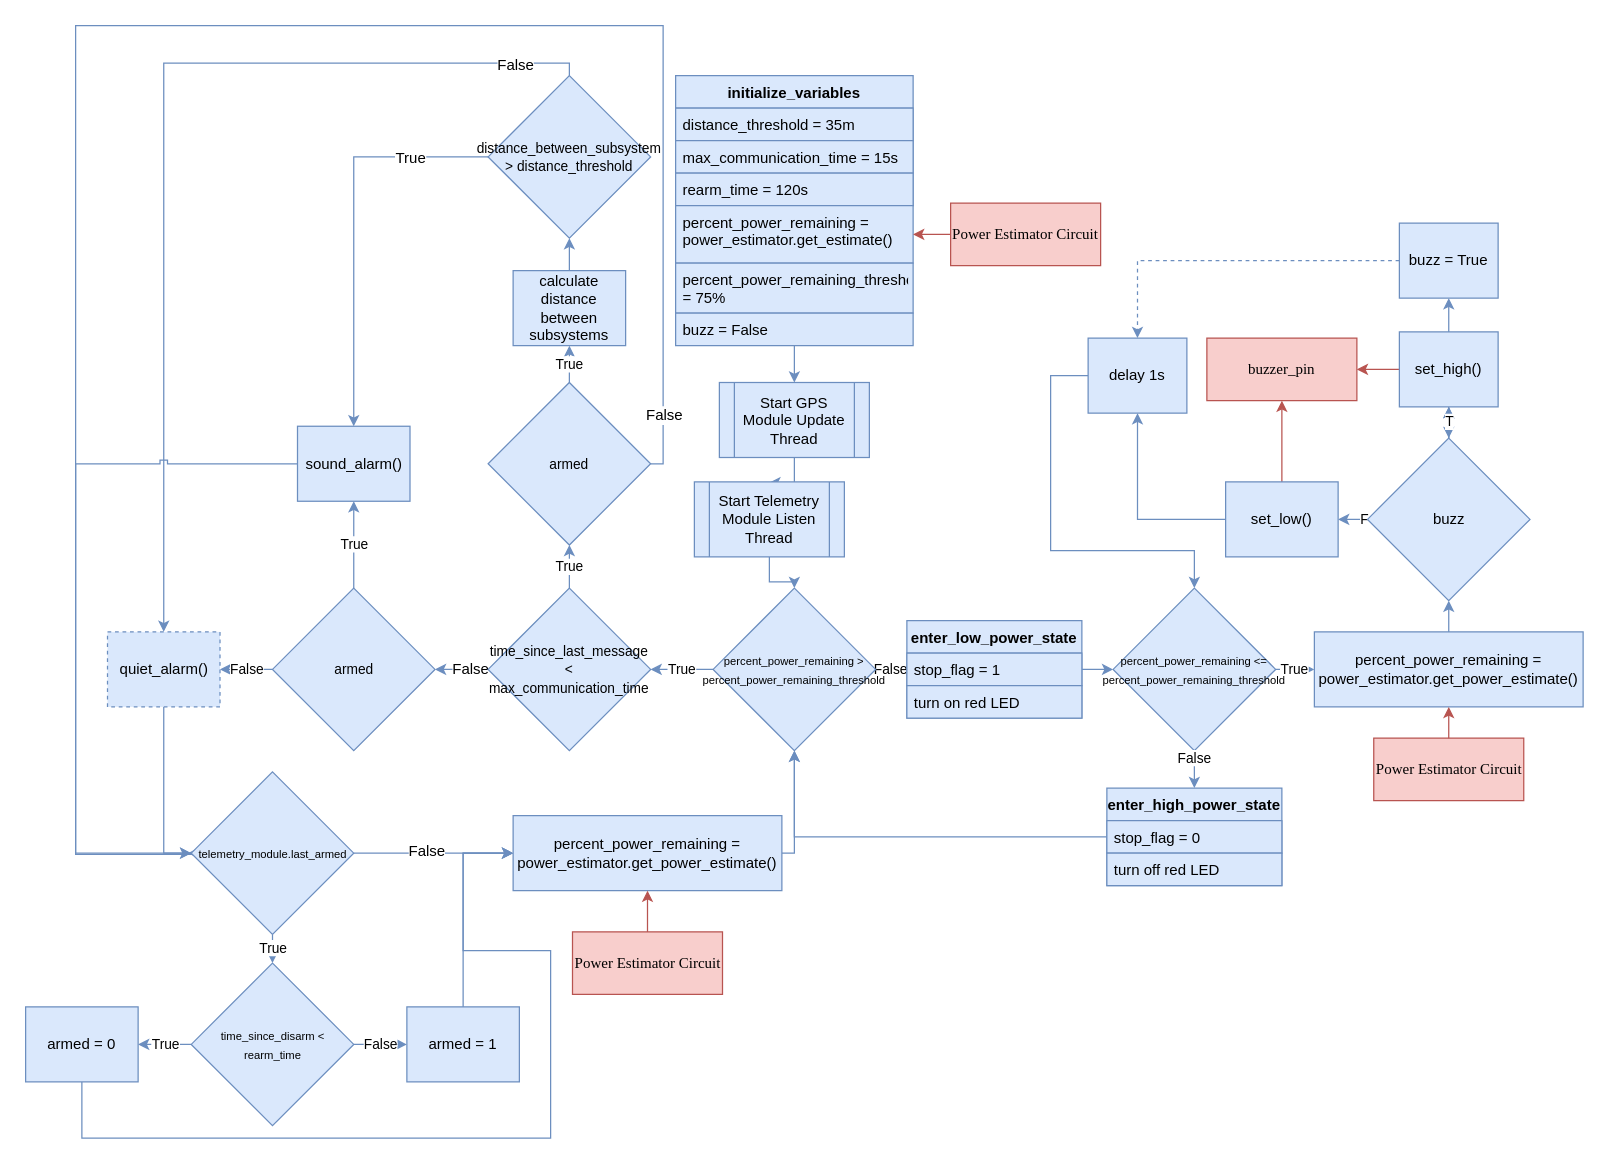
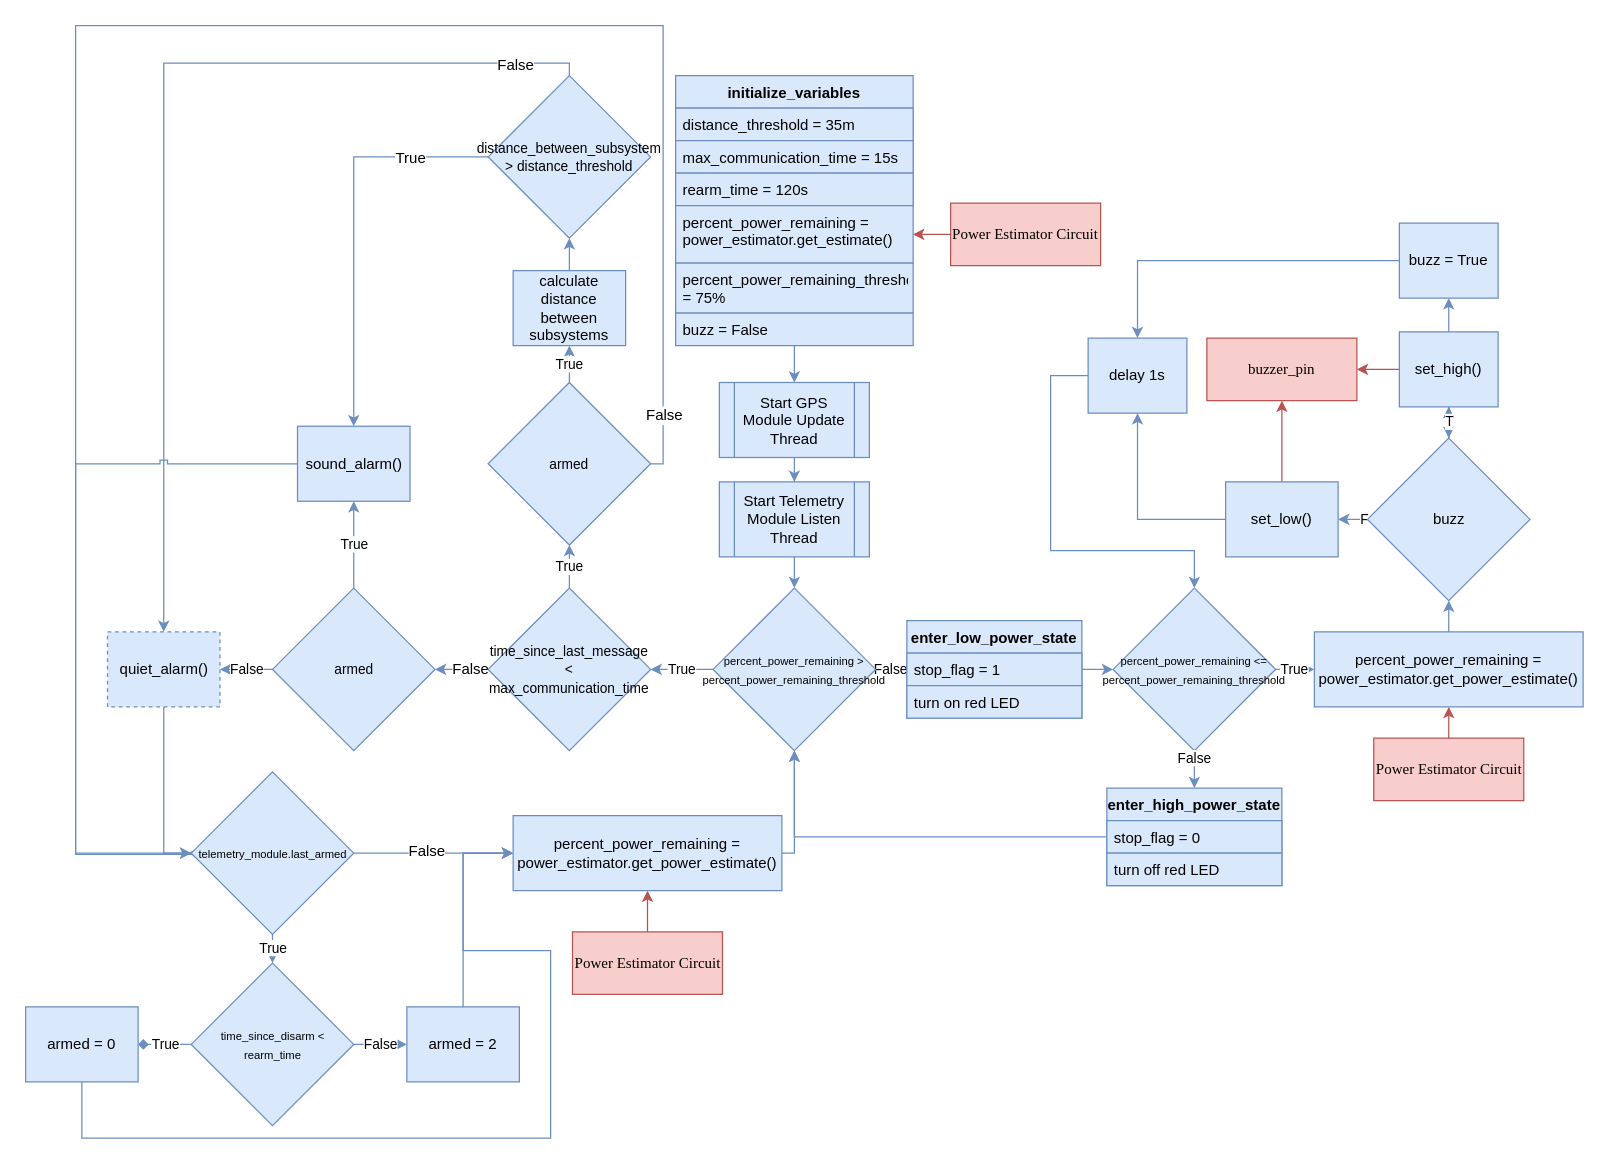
edge "buzz = True" -> "delay 1s": style dashed -> solid
node "Start Telemetry Module Listen Thread": moved (769, 519) -> (794, 519)
edge "time_since_disarm < rearm_time" -> "armed = 0": arrowhead classic -> diamond
node "armed = 1": label "armed = 1" -> "armed = 2"
